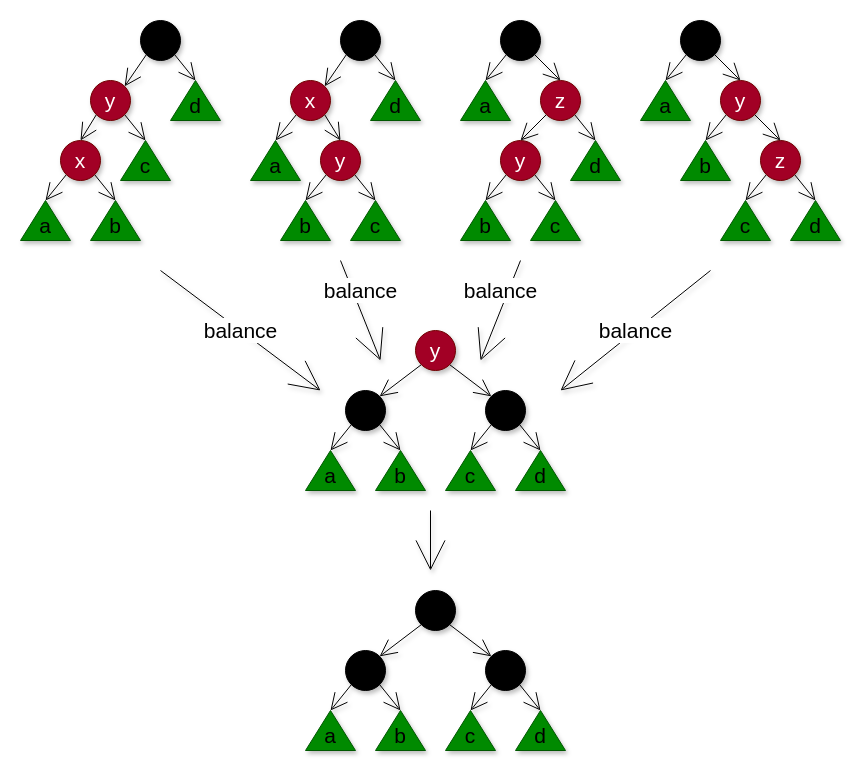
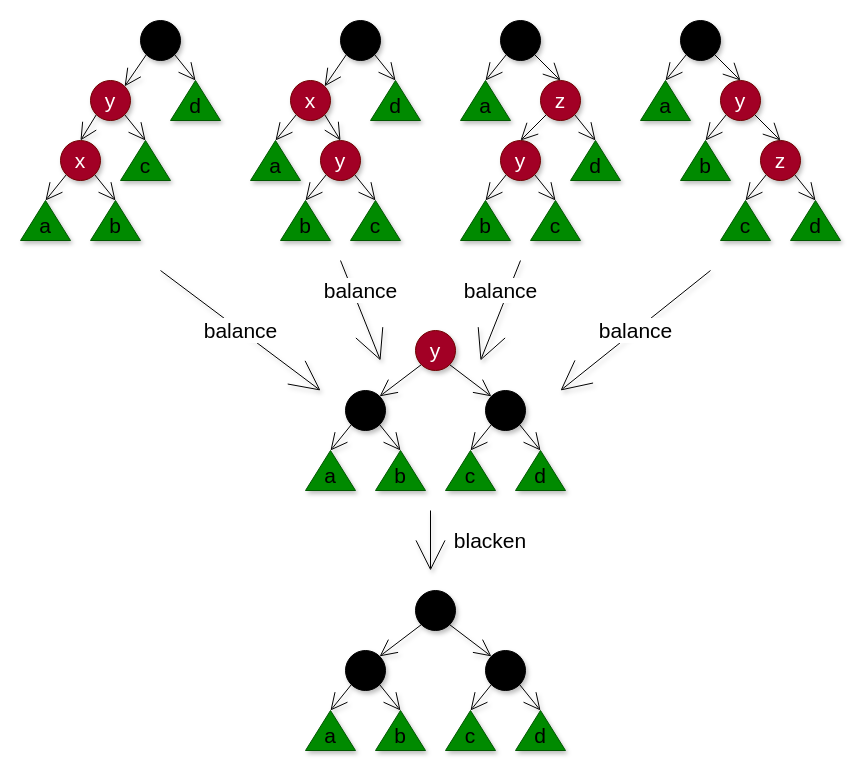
node "blacken": added
